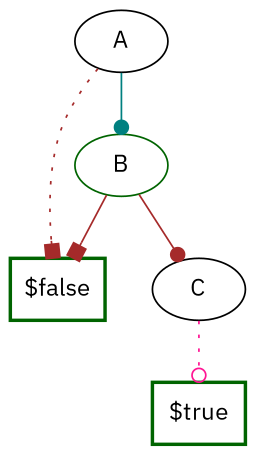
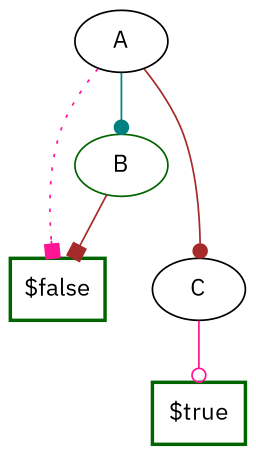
edge "A" -> "$false": color brown -> deeppink
edge "B" -> "C": now "A" -> "C"
edge "C" -> "$true": style dotted -> solid
